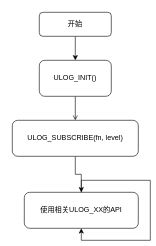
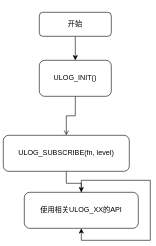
node "ULOG_SUBSCRIBE(fn, level)": moved (75, 138) -> (66, 153)
